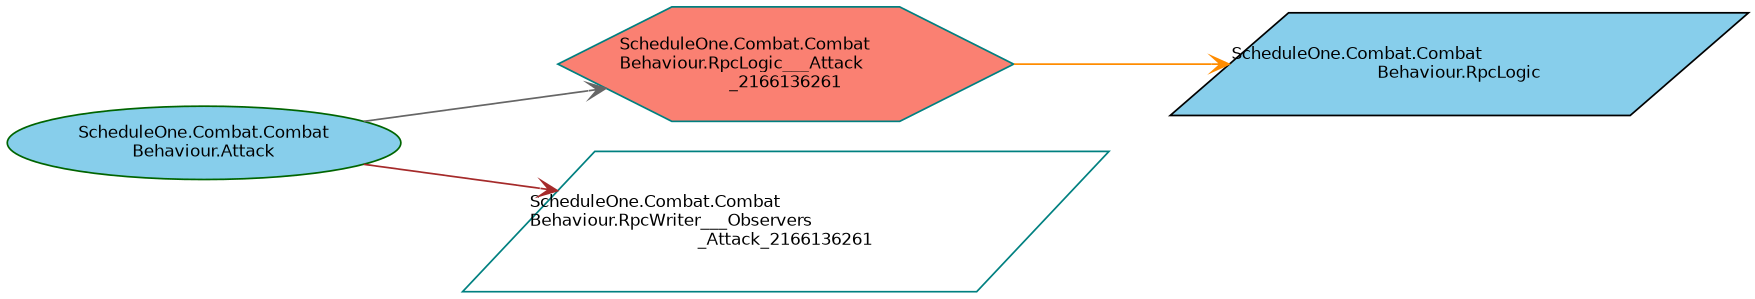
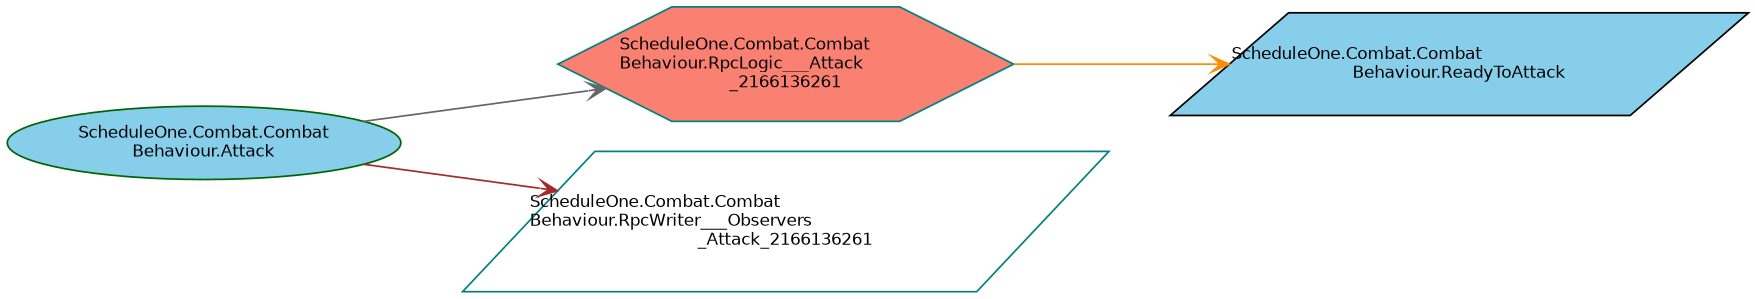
node "ScheduleOne.Combat.Combat Behaviour.RpcLogic": label "ScheduleOne.Combat.Combat Behaviour.RpcLogic" -> "ScheduleOne.Combat.Combat Behaviour.ReadyToAttack"
